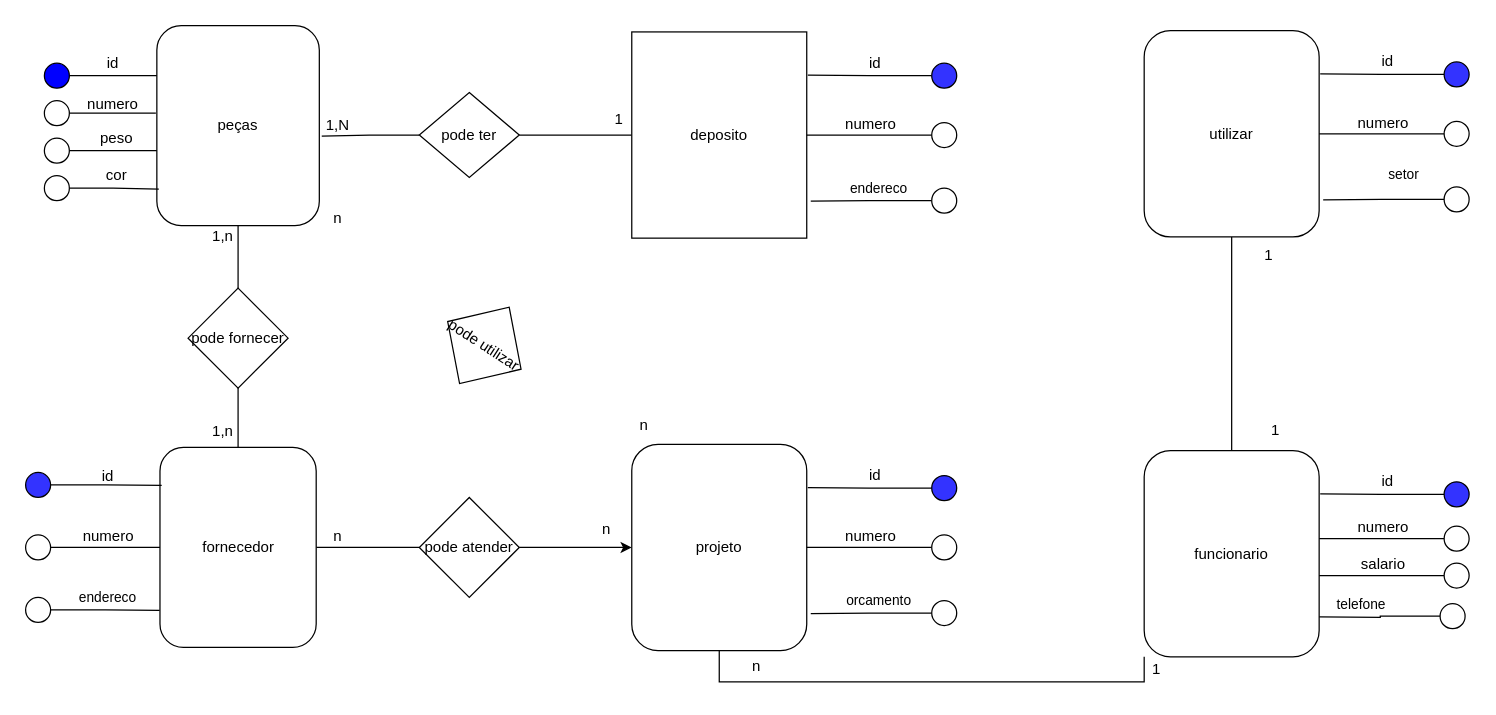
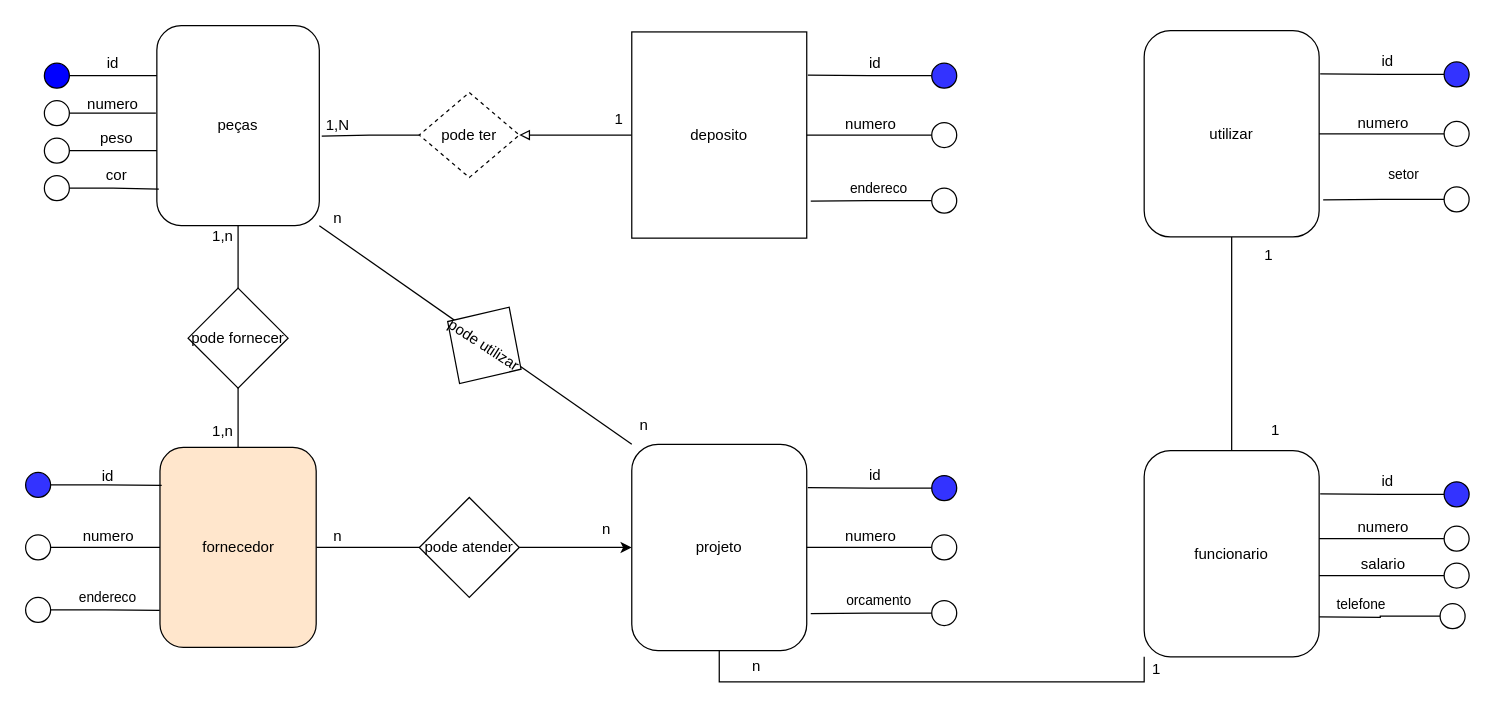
node "pode ter": style solid -> dashed
edge "pode ter" -- "deposito": arrowhead none -> block
edge "peças" -- "projeto": added
node "fornecedor": fillcolor #ffffff -> #ffe6cc
